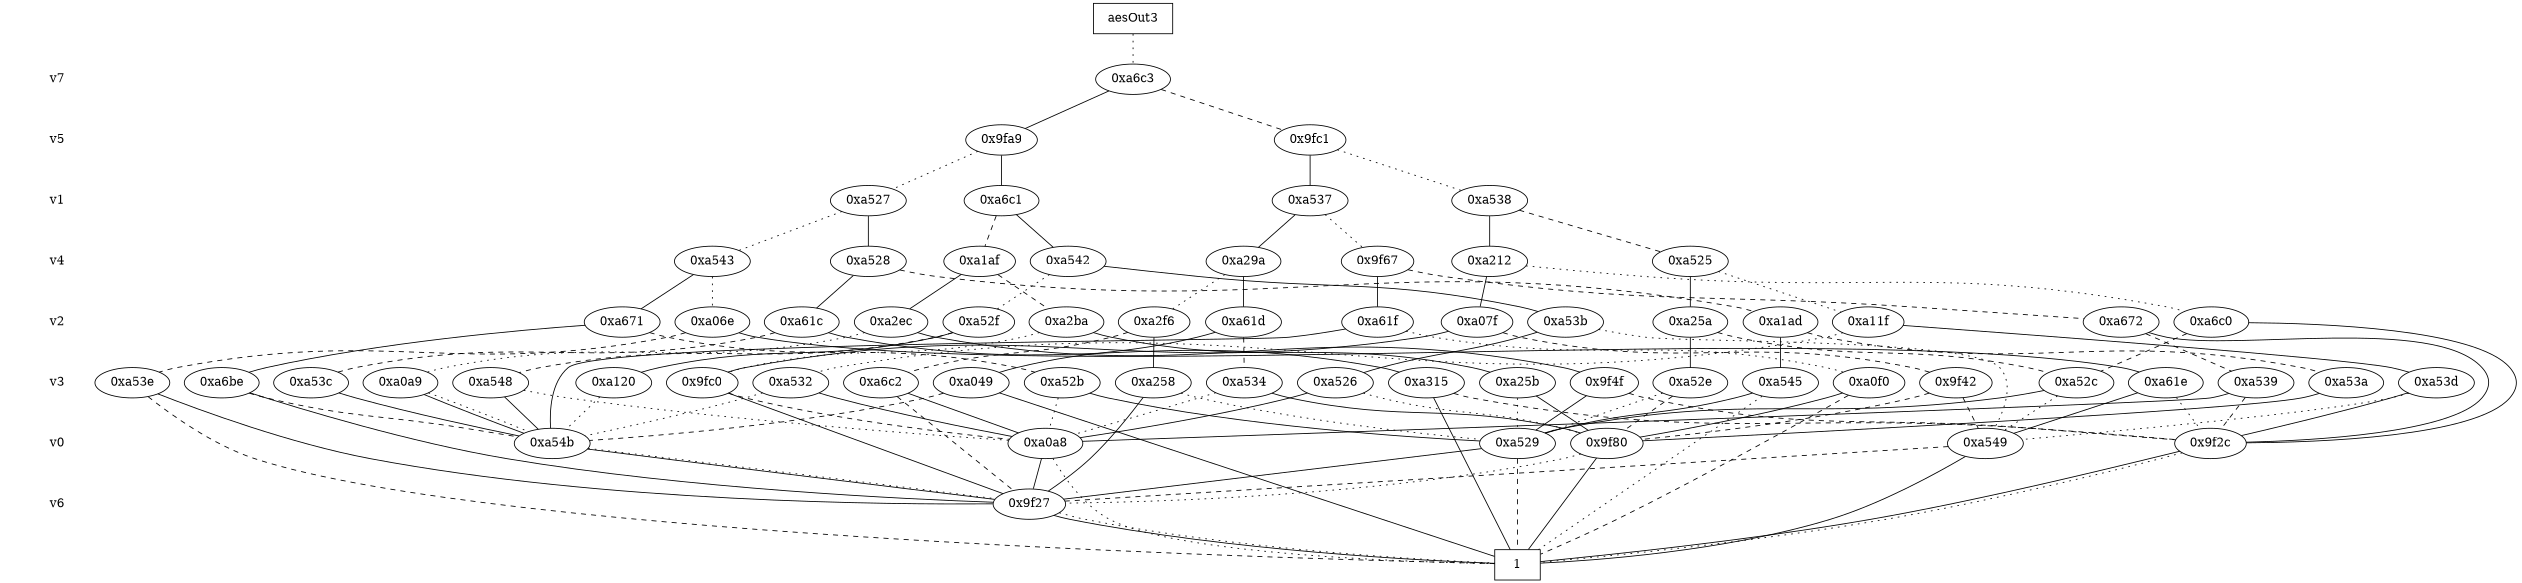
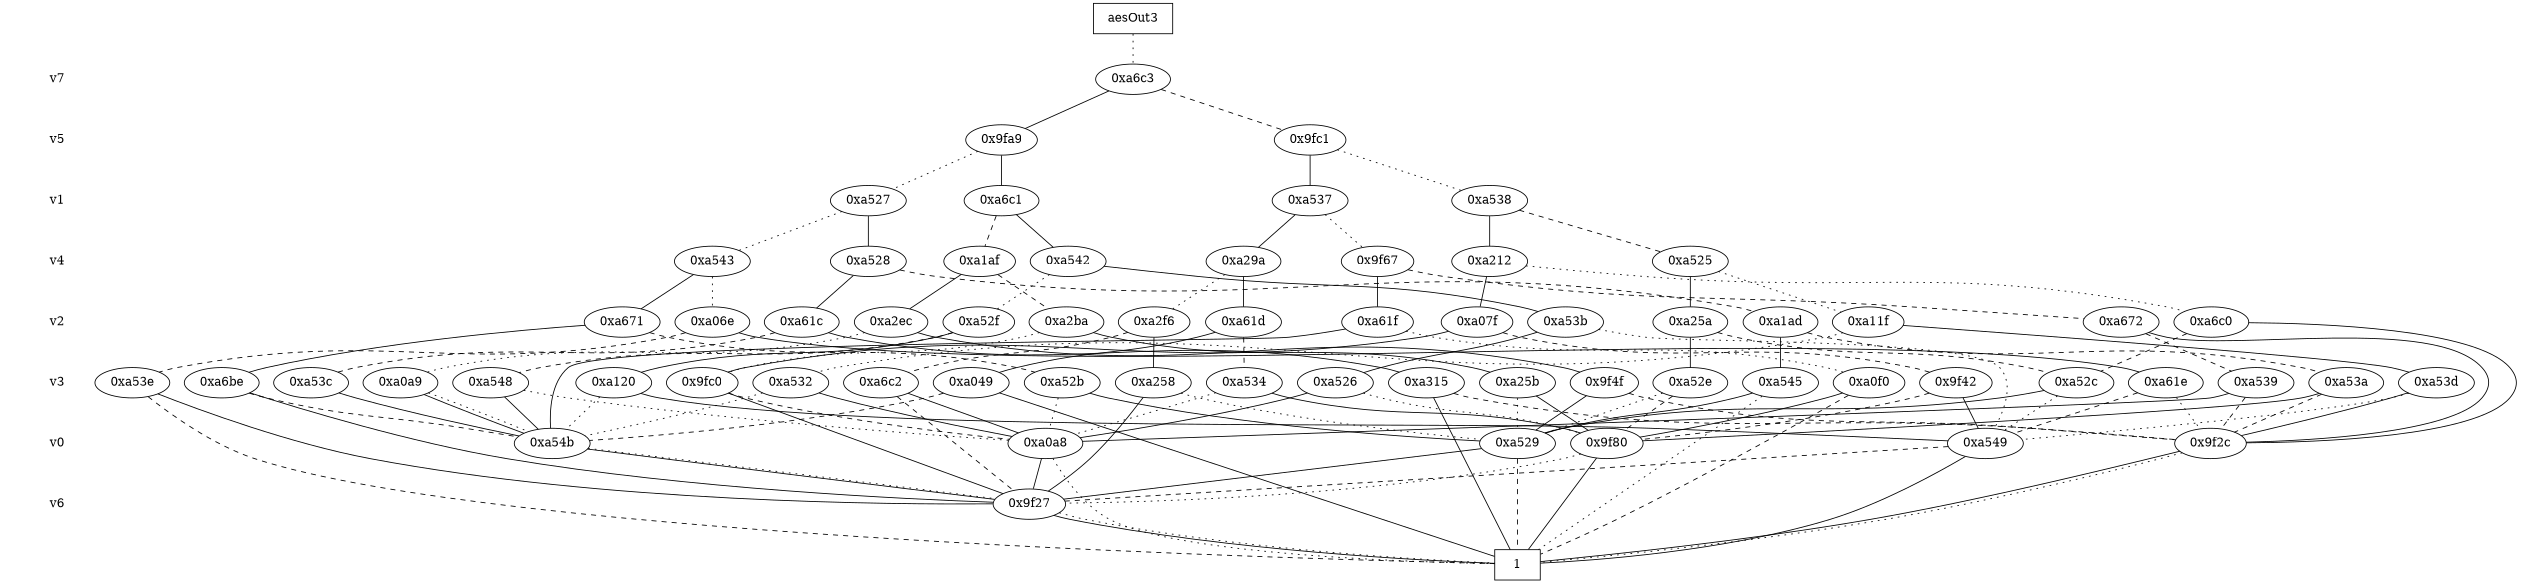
edge "0xa53a" -- "0x9f2c": added
edge "0xa61e" -- "0xa549": style solid -> dashed
edge "0x9f42" -- "0xa549": style dashed -> solid
edge "0xa120" -- "0xa549": added
